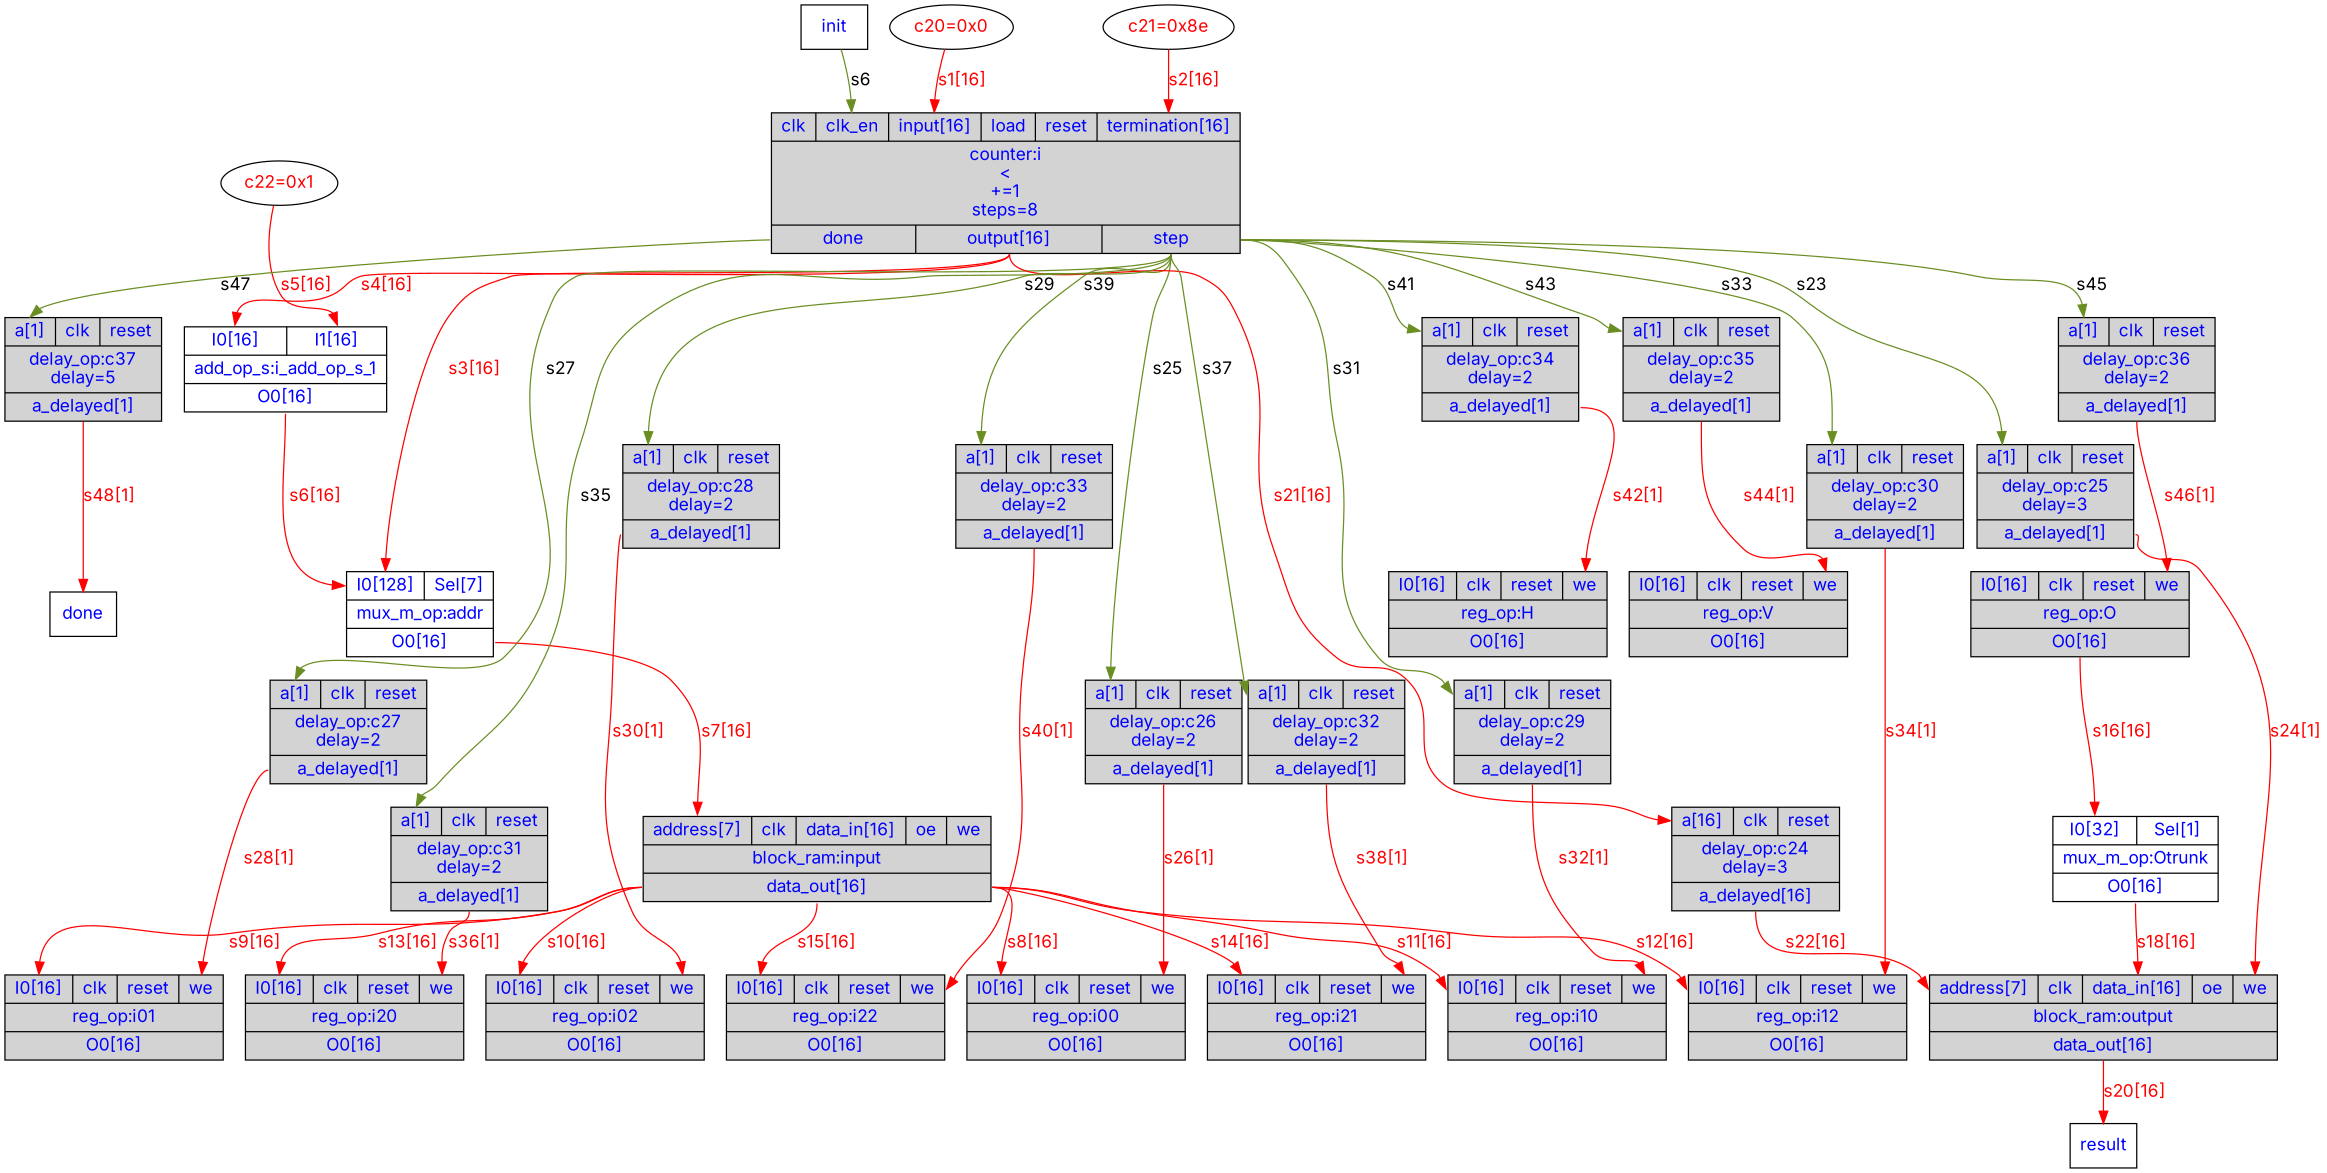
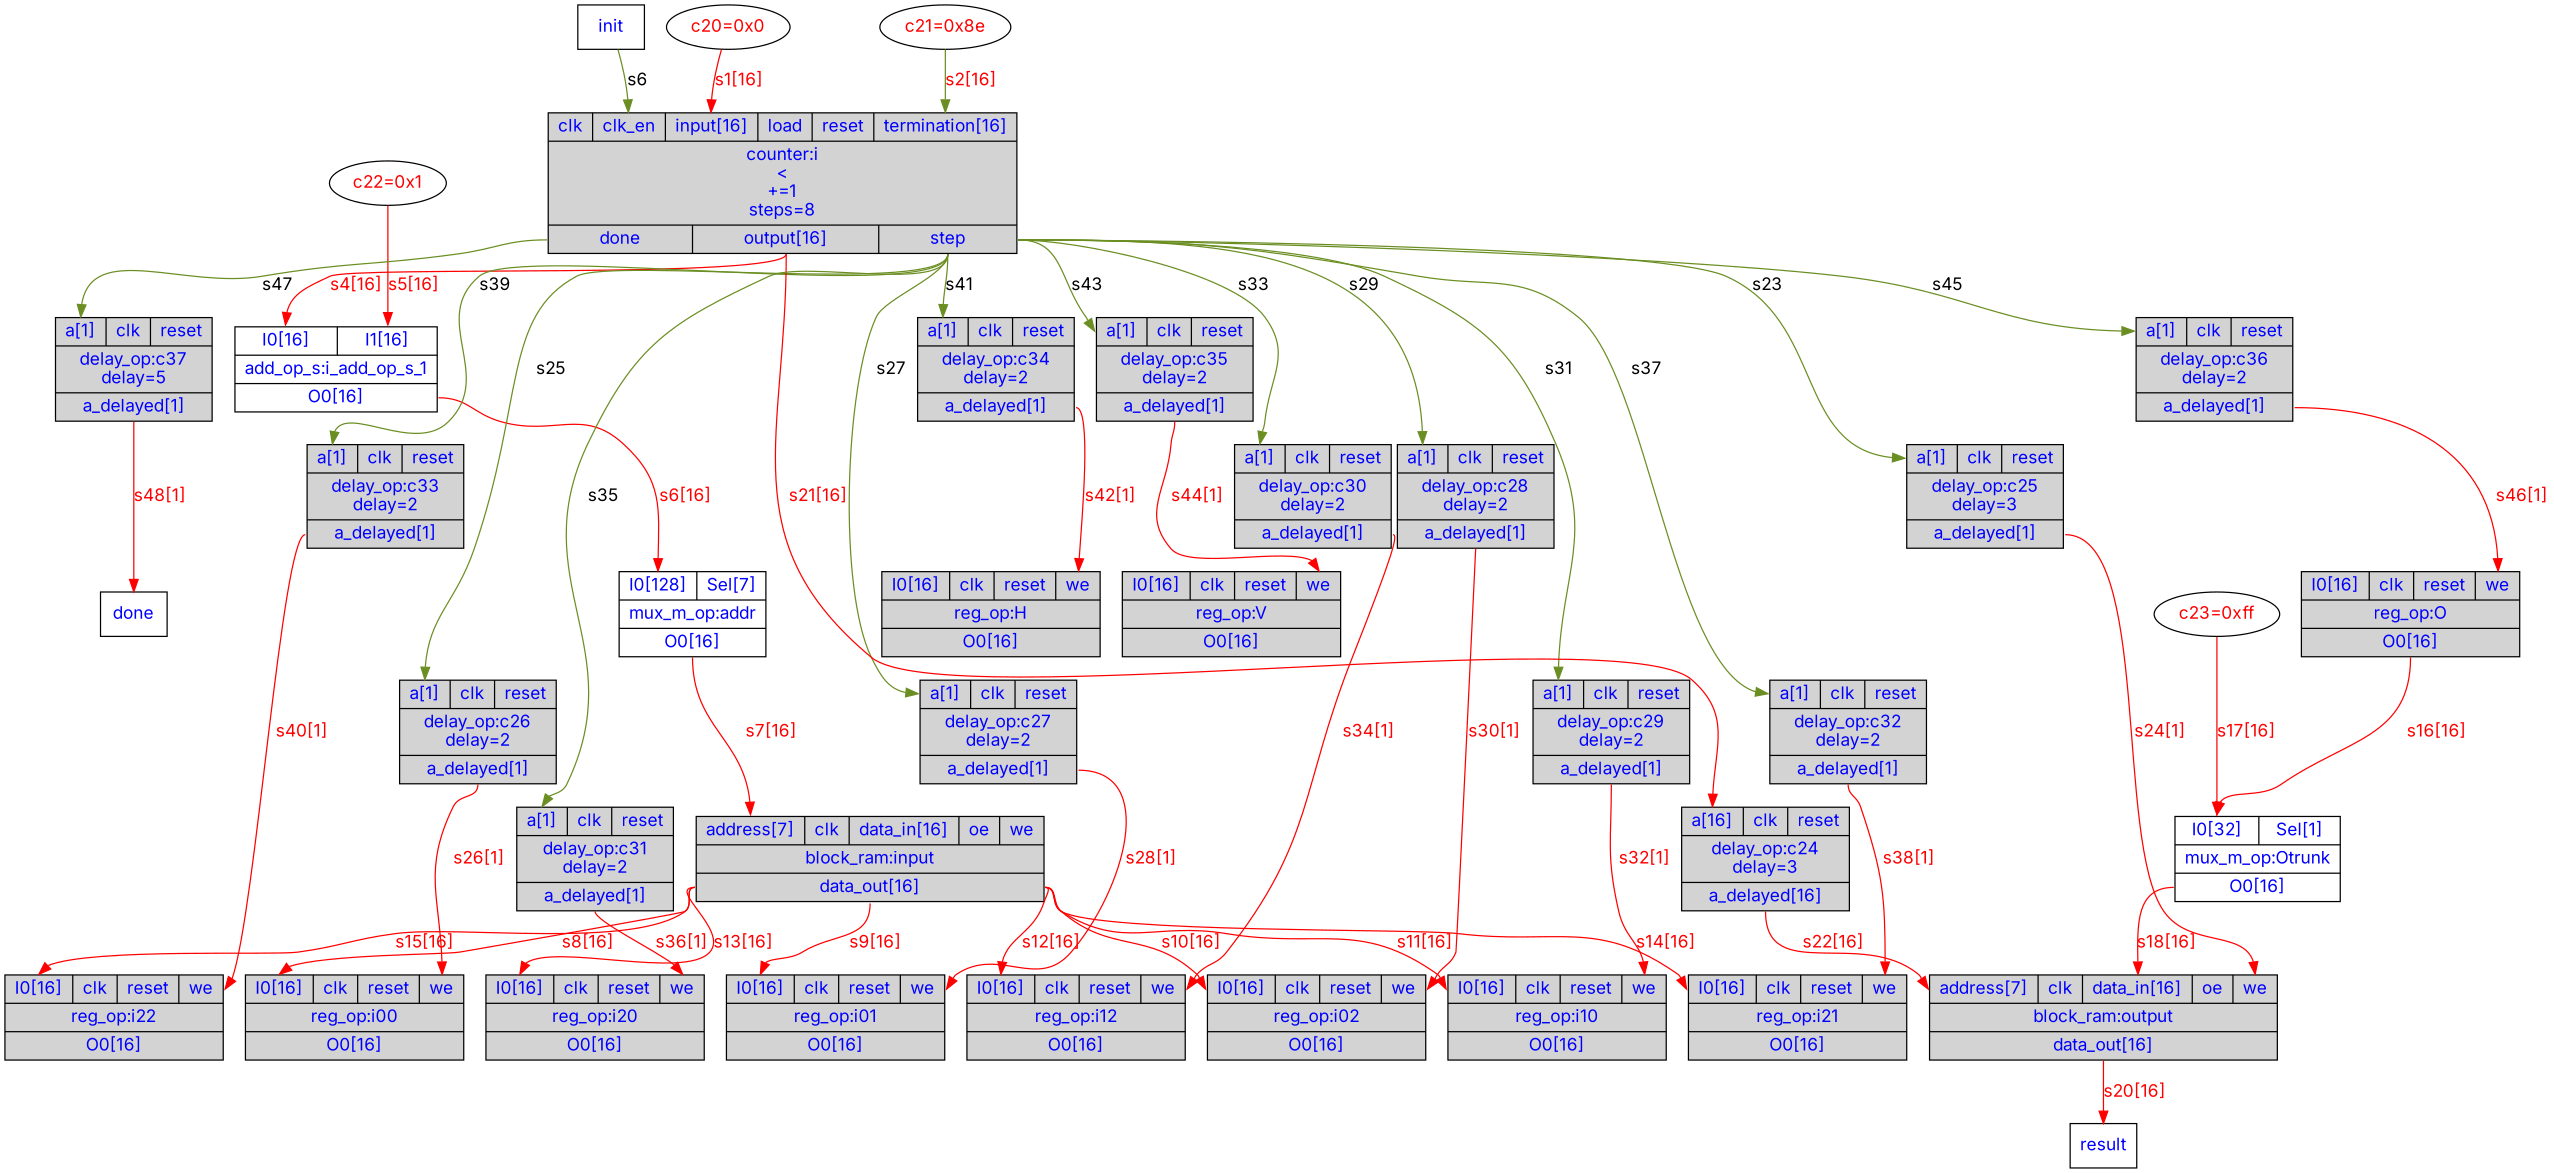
edge "c21=0x8e" -> "clk": color red -> olivedrab
edge "clk" -> "I0[128]": removed, label "s3[16]"
node "c23=0xff": added
